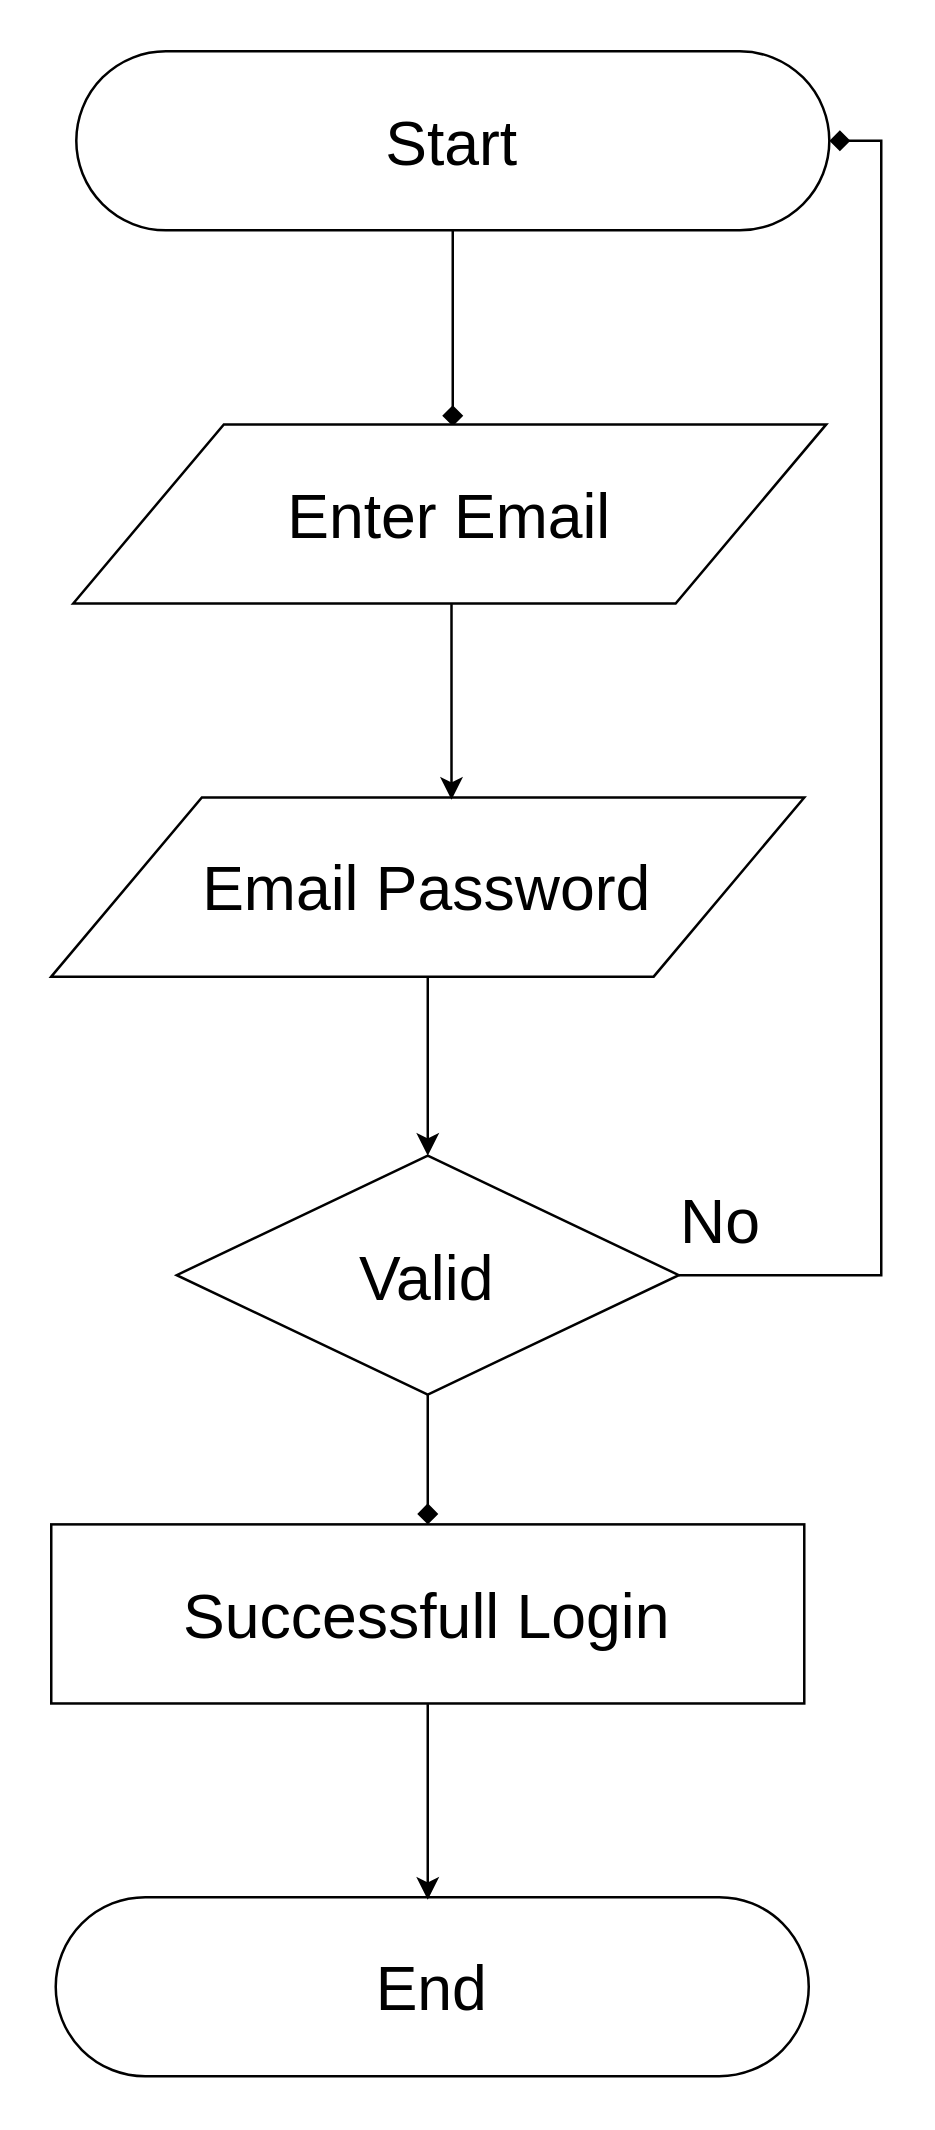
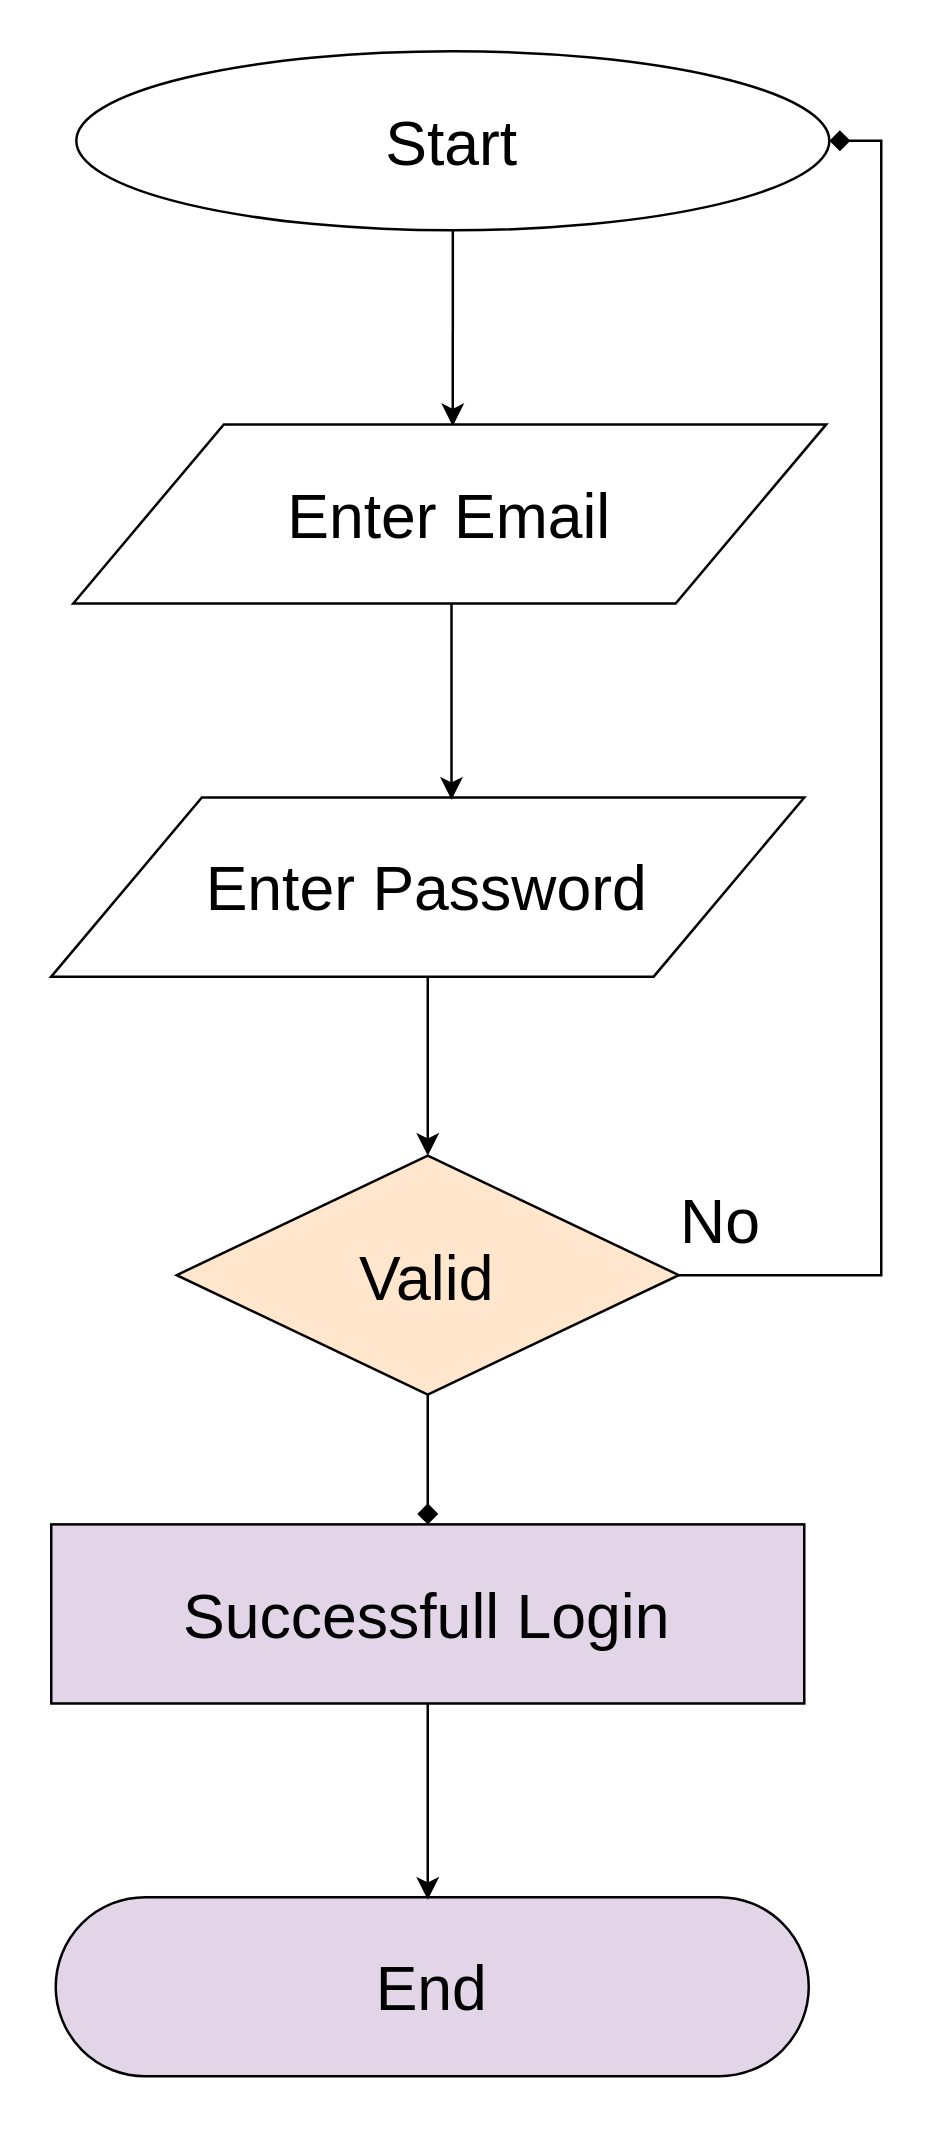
node "Start": shape rounded rectangle -> ellipse
edge "Start" -> "Enter Email": arrowhead diamond -> classic
node "Email Password": label "Email Password" -> "Enter Password"
node "Valid": fillcolor #ffffff -> #ffe6cc
node "Successfull Login": fillcolor #ffffff -> #e1d5e7
node "End": fillcolor #ffffff -> #e1d5e7
